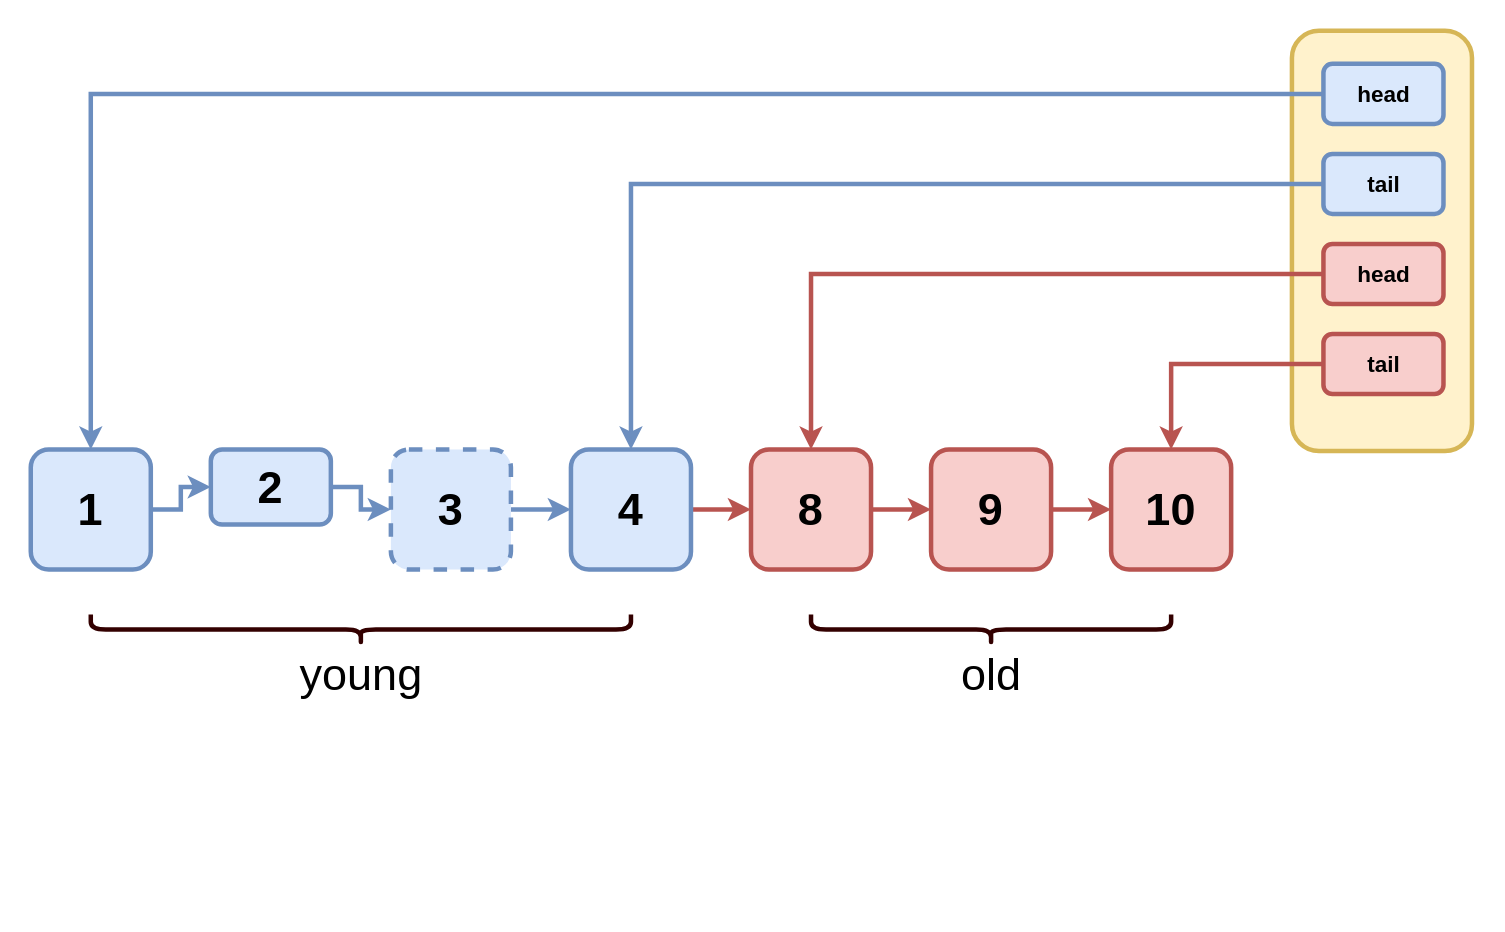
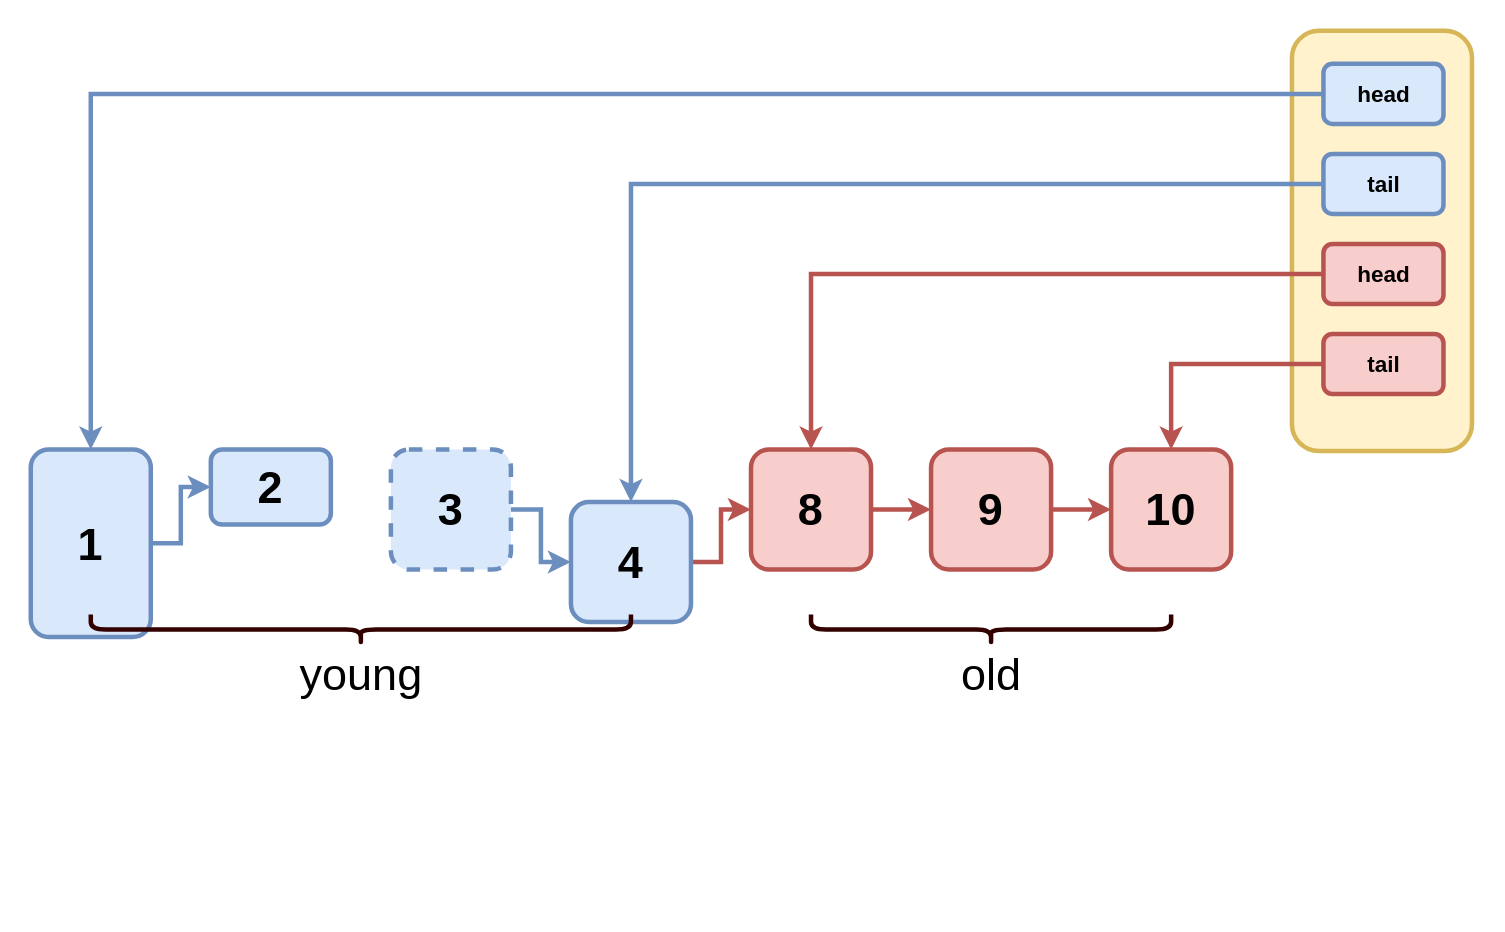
edge "2" -> "3": removed
node "1": size 120x120 -> 120x188
node "4": moved (631, 509) -> (631, 562)
